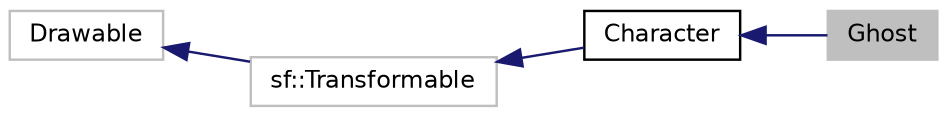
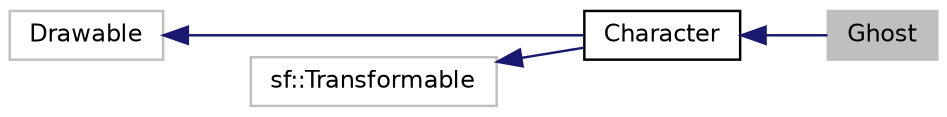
edge "sf::Transformable" -> "Drawable": now "Character" -> "Drawable"
